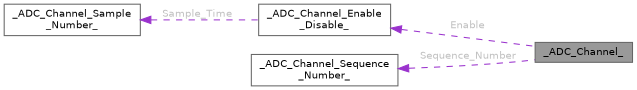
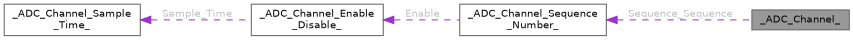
node "_ADC_Channel_Sample _Number_": label "_ADC_Channel_Sample _Number_" -> "_ADC_Channel_Sample _Time_"
edge "_ADC_Channel_" -> "_ADC_Channel_Enable _Disable_": now "_ADC_Channel_Sequence _Number_" -> "_ADC_Channel_Enable _Disable_"
edge "_ADC_Channel_" -> "_ADC_Channel_Sequence _Number_": label " Sequence_Number" -> " Sequence_Sequence"
